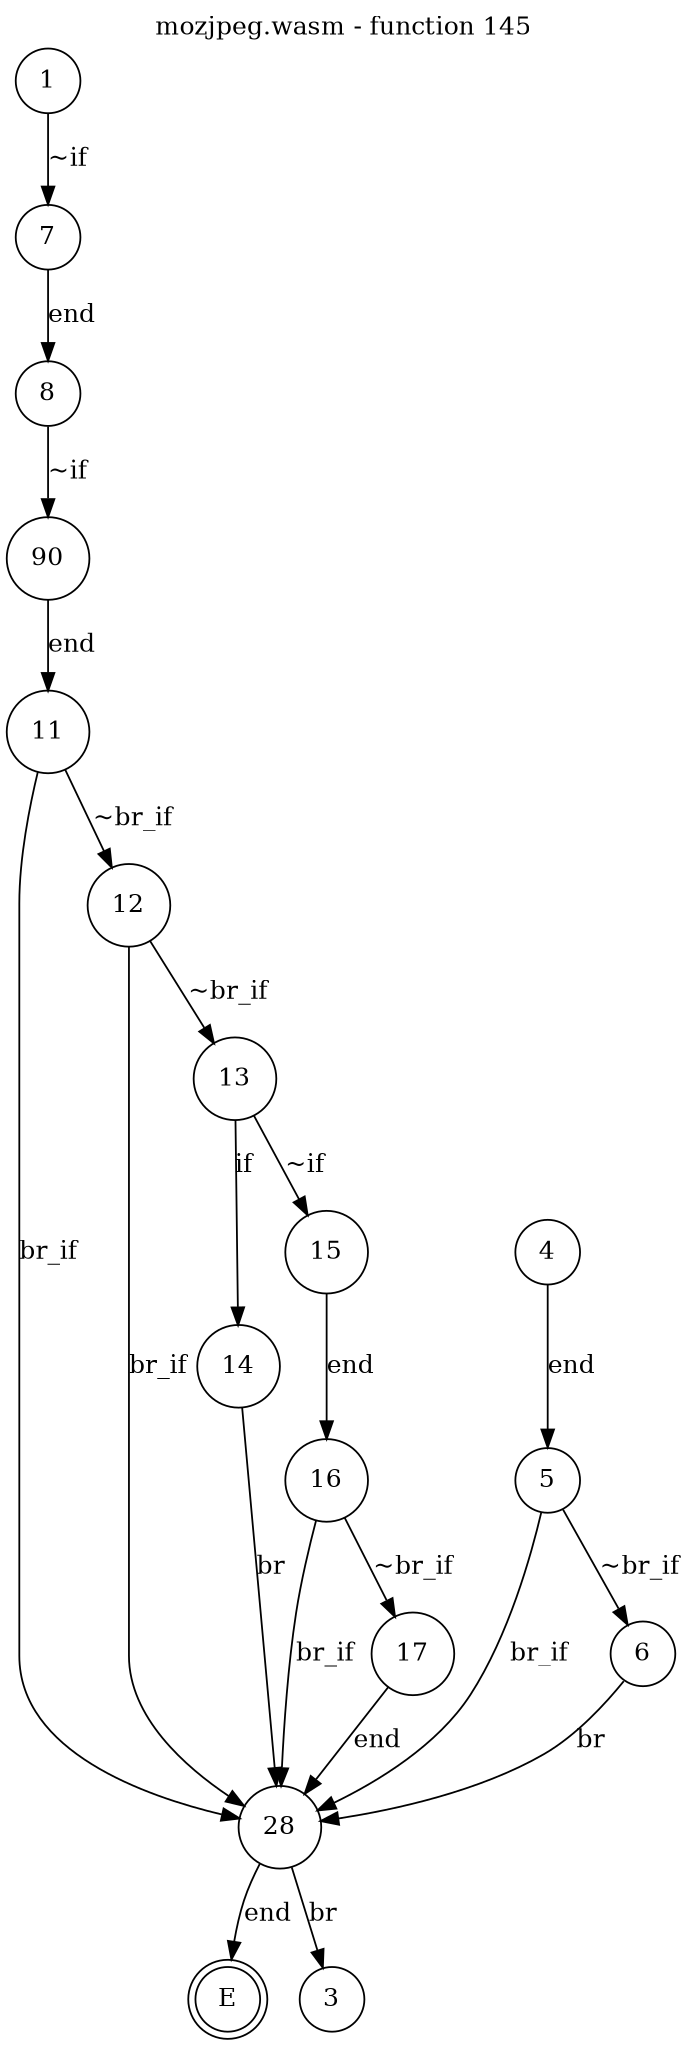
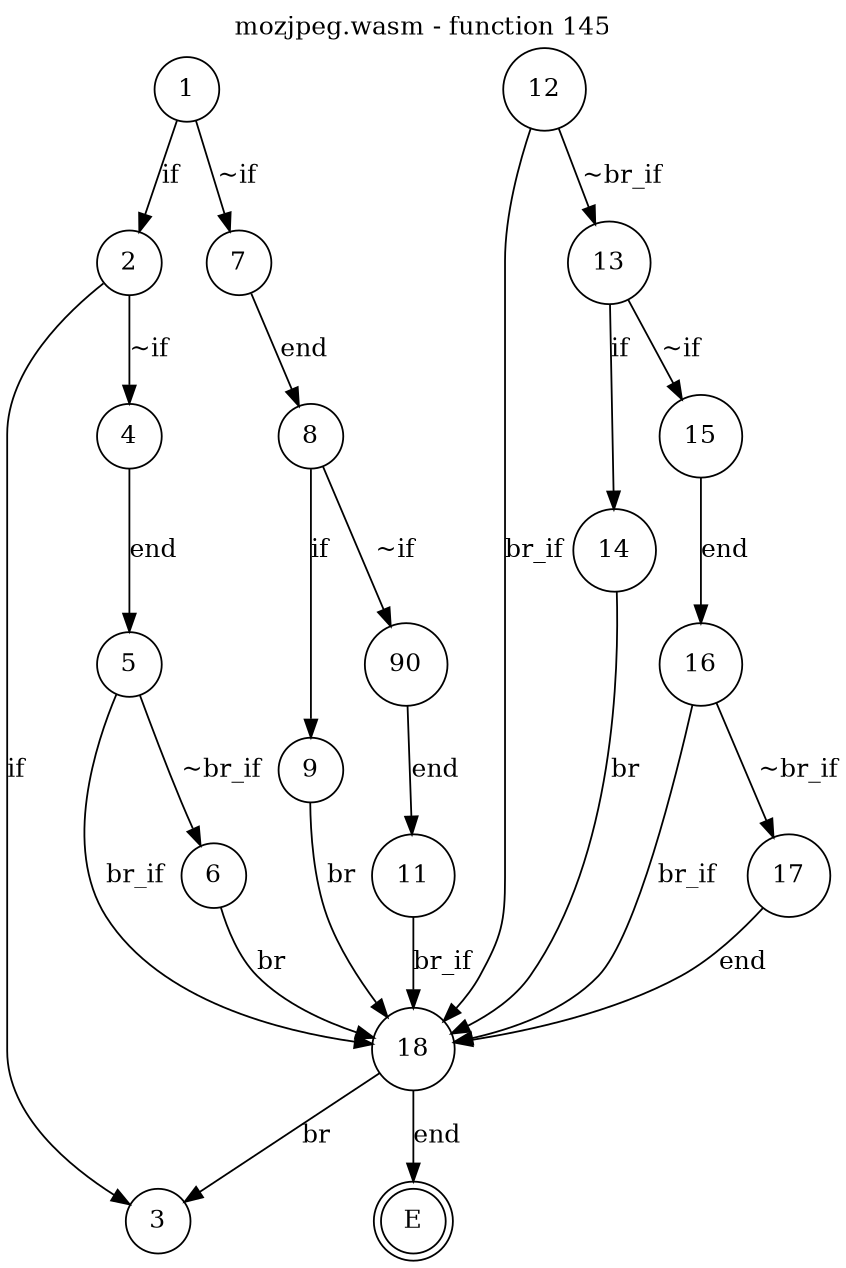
node "2": added
node "9": added
edge "11" -> "12": removed, label "~br_if"
node "28": label "28" -> "18"
